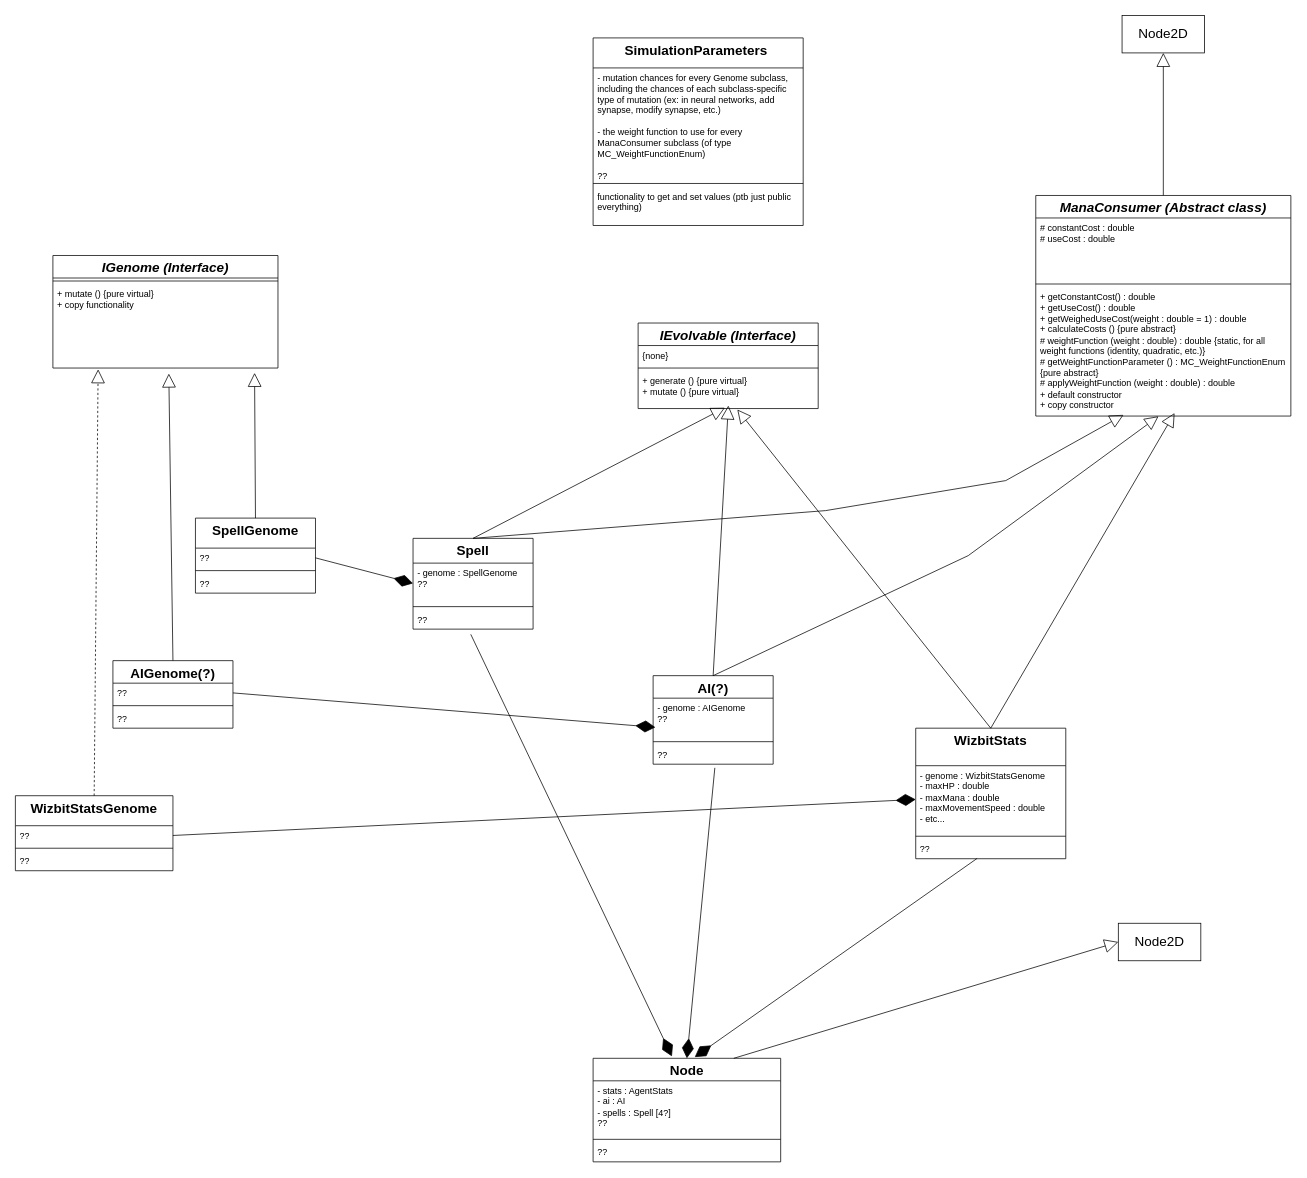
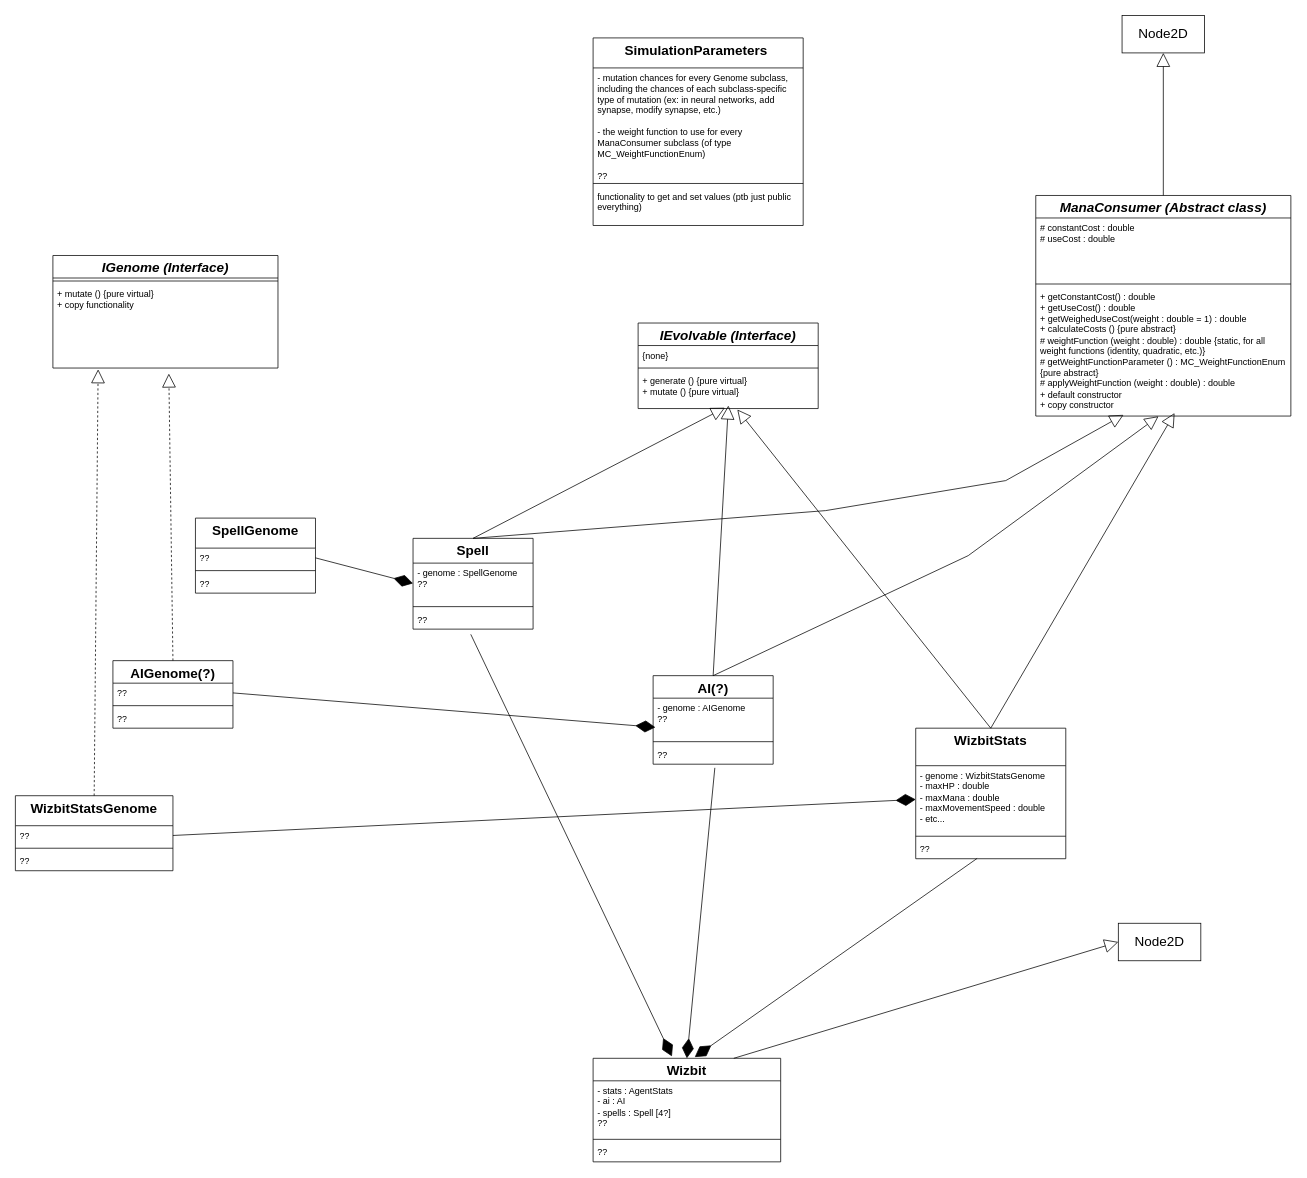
edge "SpellGenome" -> "+ mutate () {pure virtual} + copy functionality": removed
edge "AIGenome(?)" -> "+ mutate () {pure virtual} + copy functionality": style solid -> dashed
node "Node": label "Node" -> "Wizbit"
